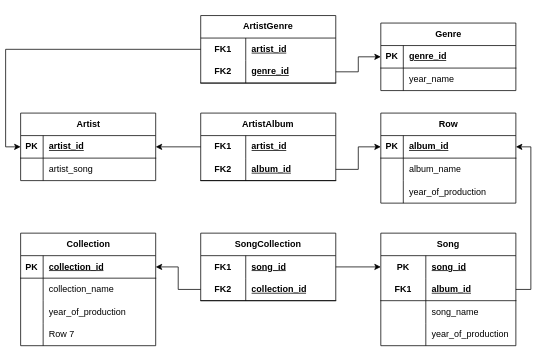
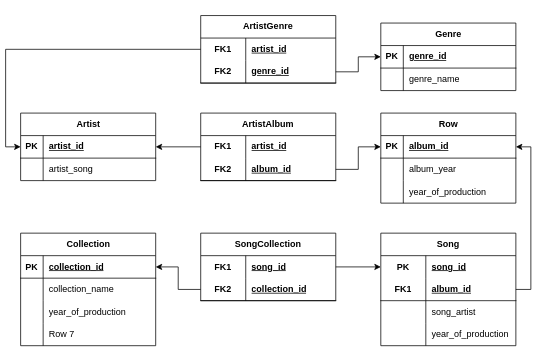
node "year_name": label "year_name" -> "genre_name"
node "album_name": label "album_name" -> "album_year"
node "song_name": label "song_name" -> "song_artist"
